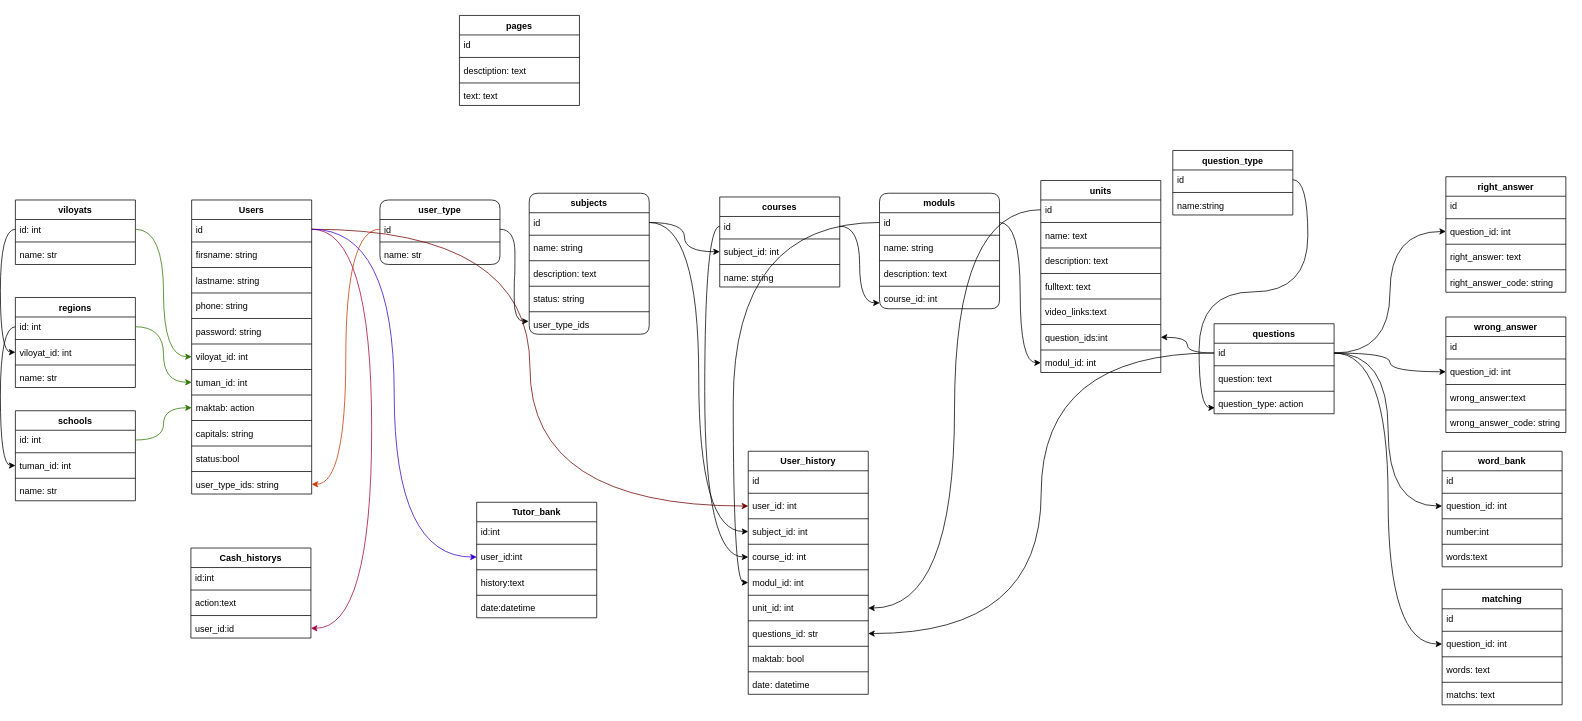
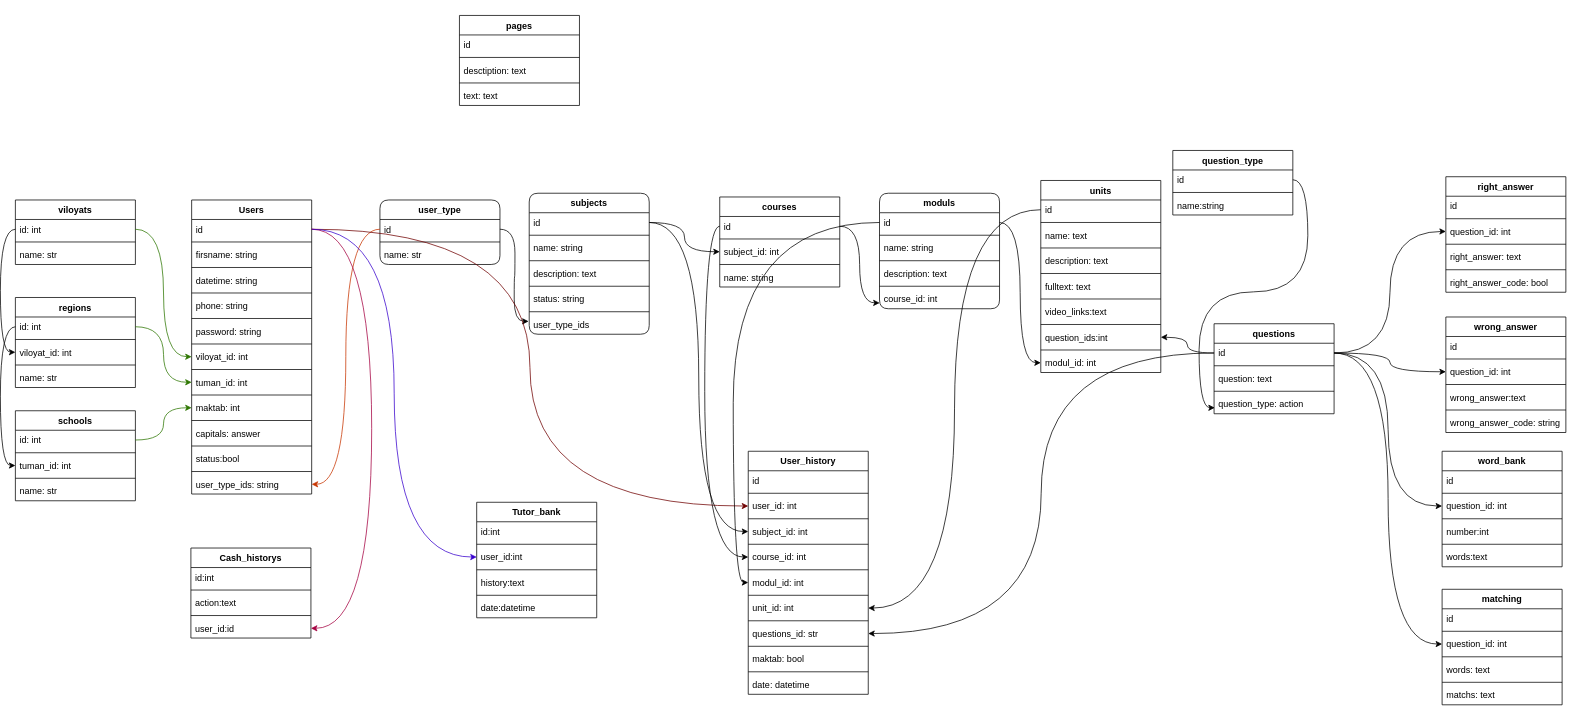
node "lastname: string": label "lastname: string" -> "datetime: string"
node "right_answer_code: string": label "right_answer_code: string" -> "right_answer_code: bool"
node "maktab: action": label "maktab: action" -> "maktab: int"
node "capitals: string": label "capitals: string" -> "capitals: answer"
